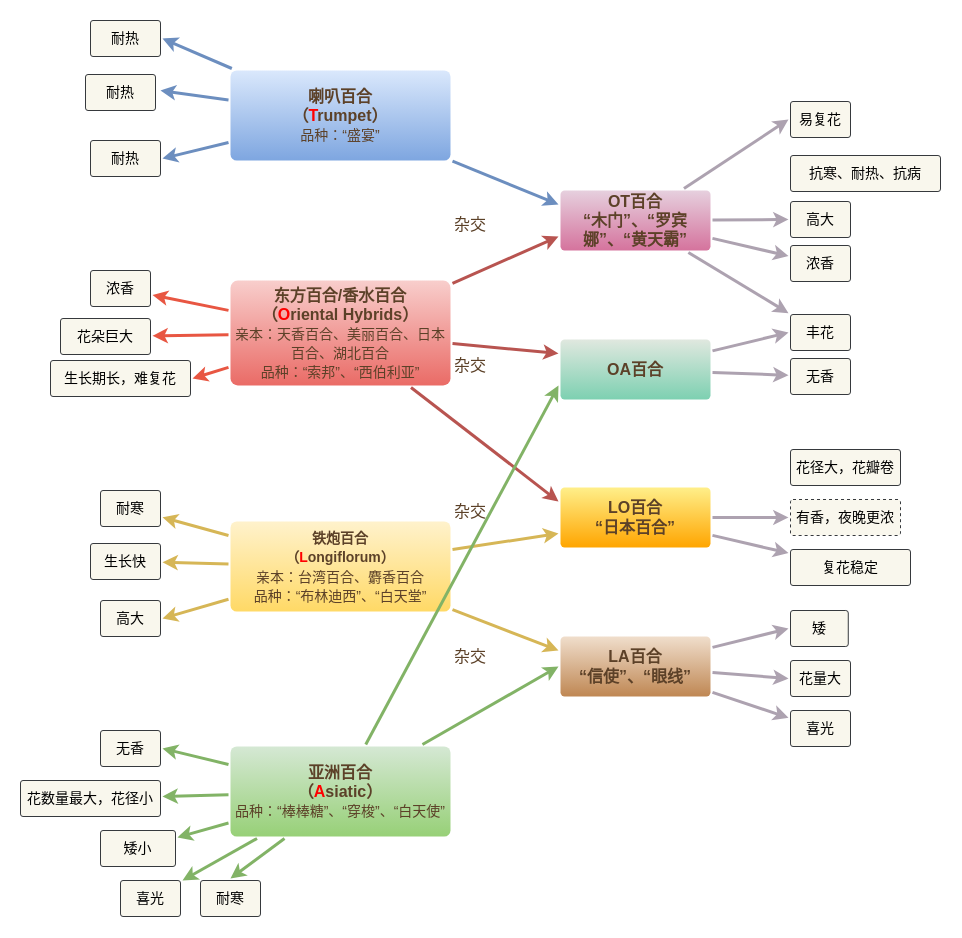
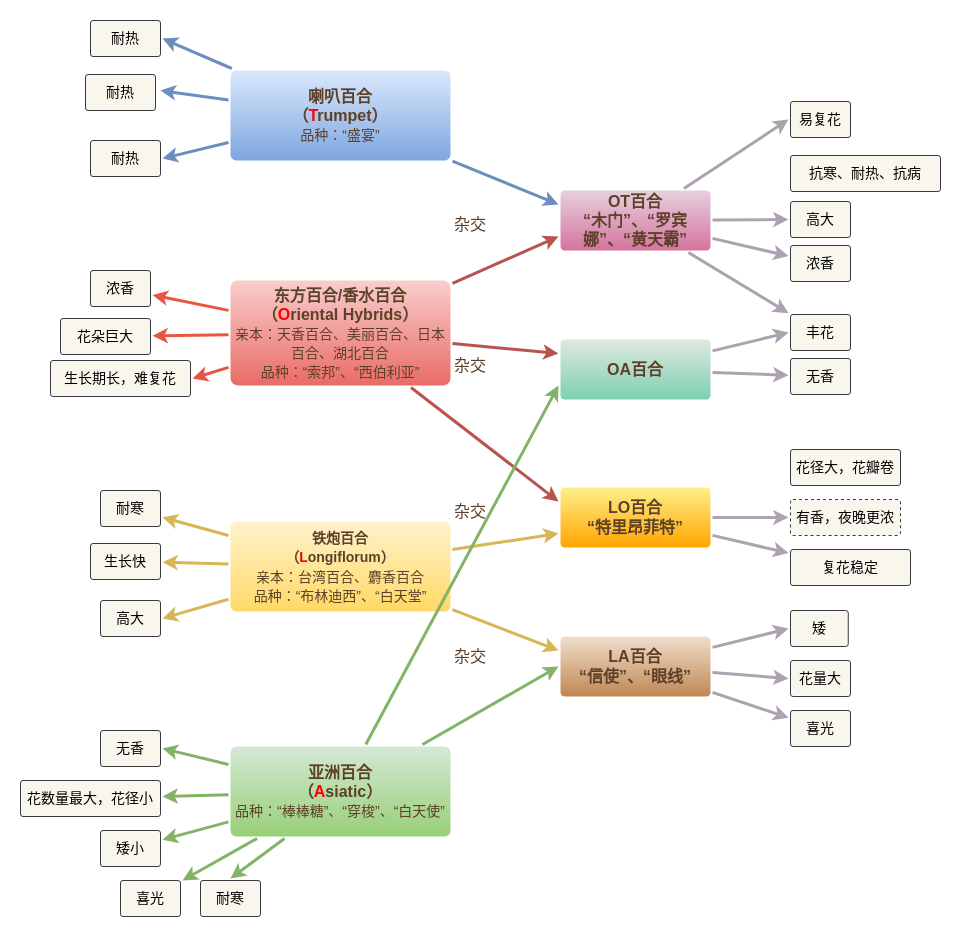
node "LO百合 “日本百合”": label "LO百合 “日本百合”" -> "LO百合 “特里昂菲特”"
node "矮小": size 75x36 -> 60x36
